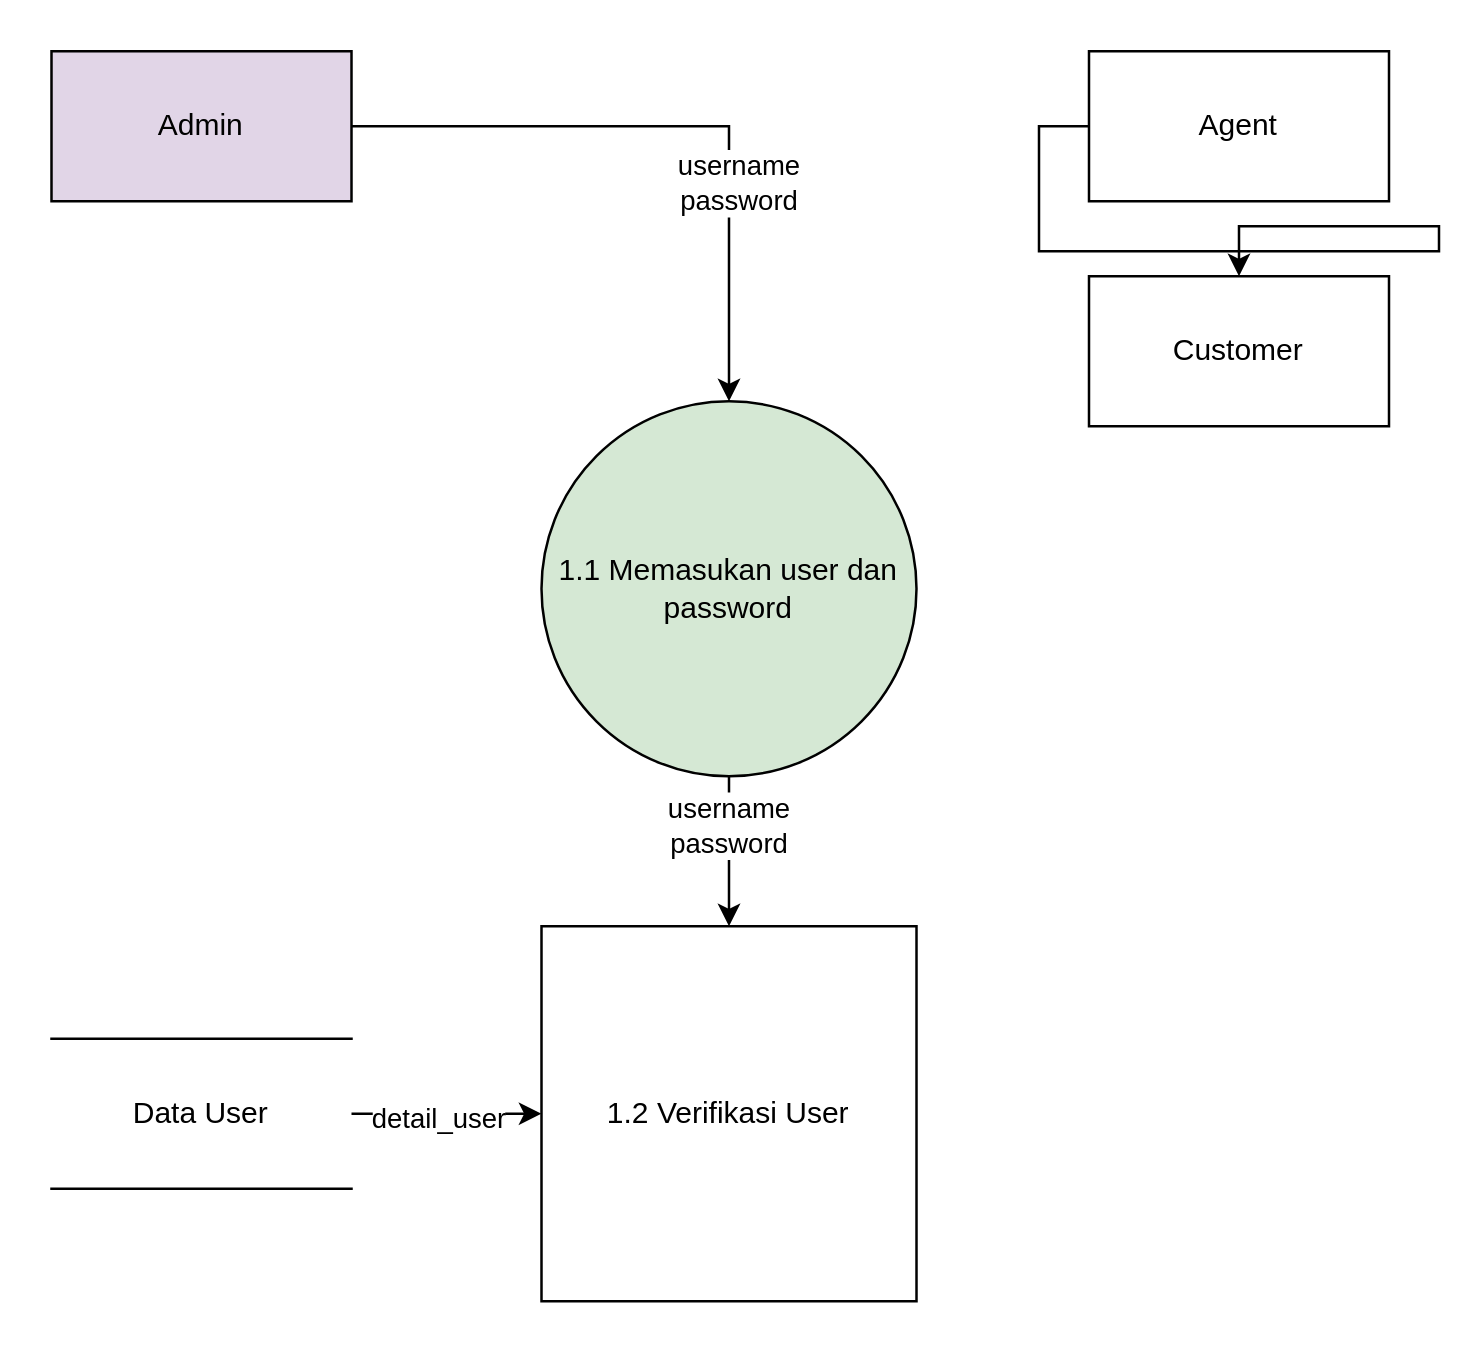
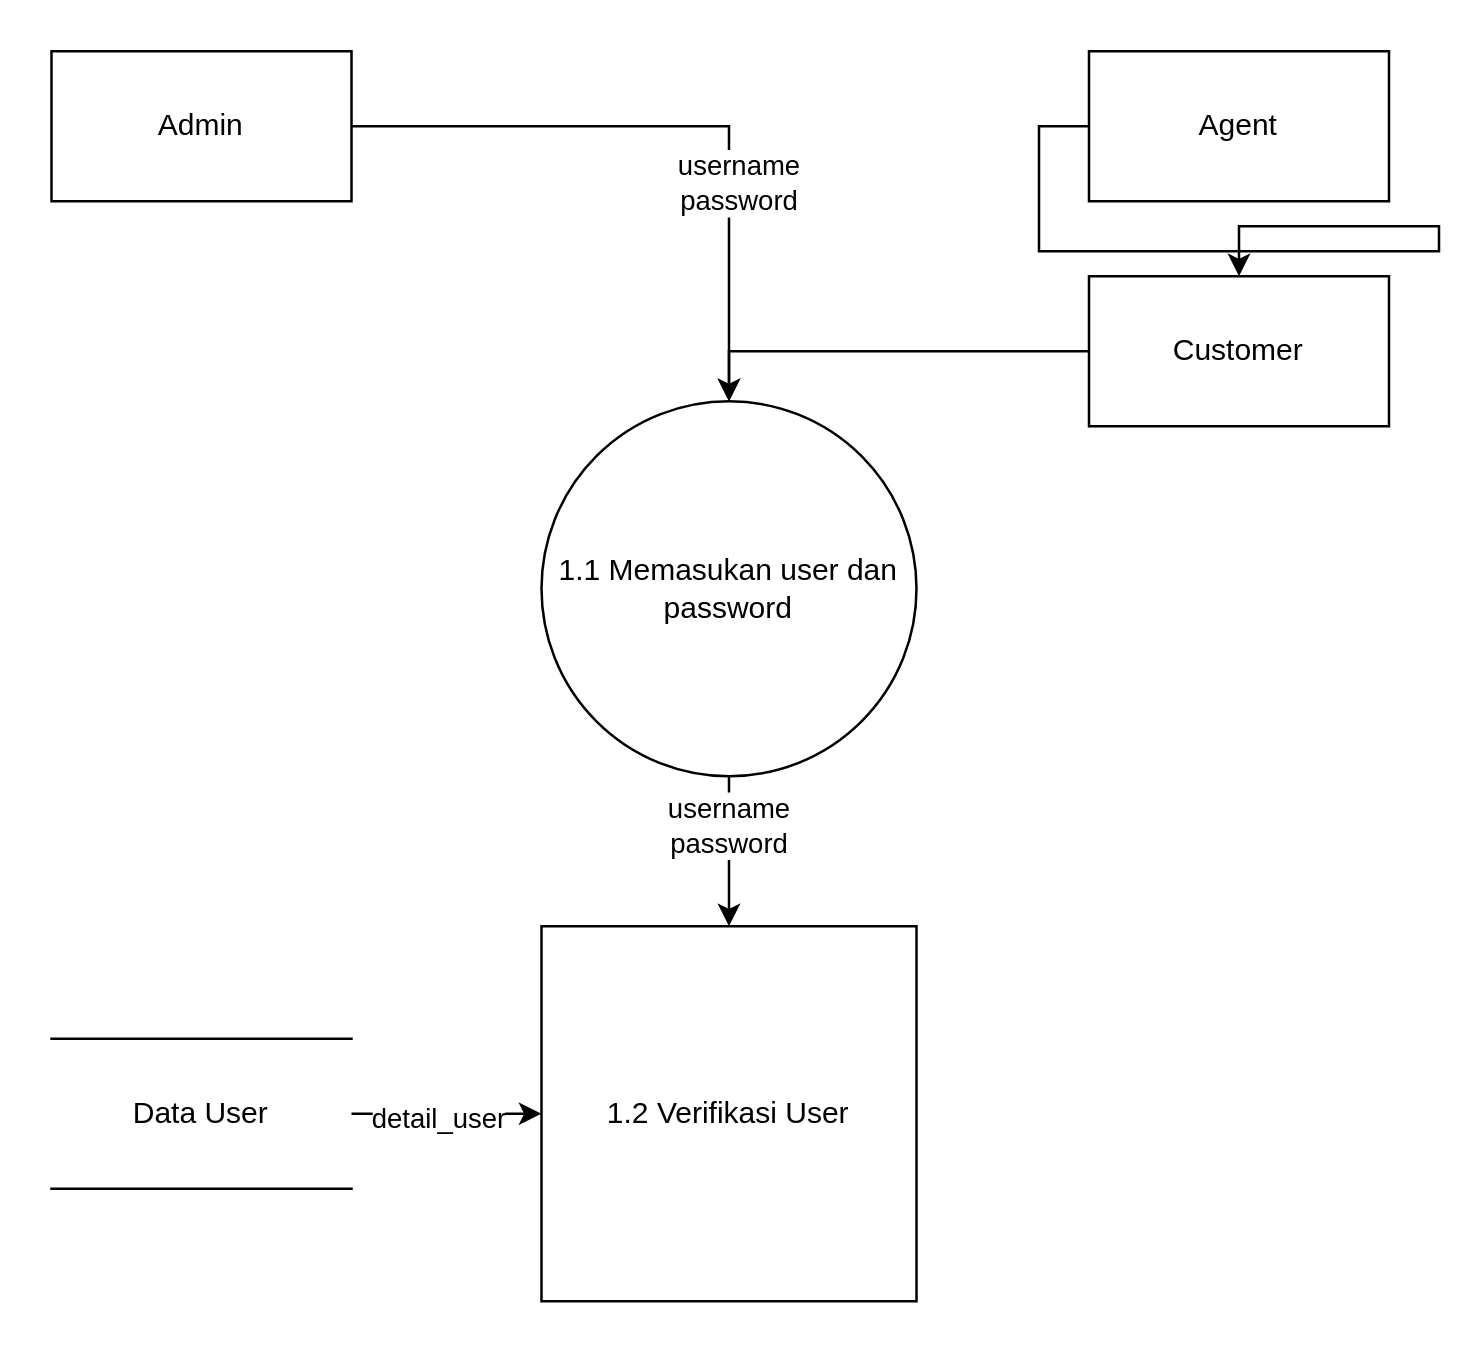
node "Admin": fillcolor #e1d5e7 -> #ffffff
edge "Customer" -> "1.1 Memasukan user dan password": added
node "1.1 Memasukan user dan password": fillcolor #d5e8d4 -> #ffffff
